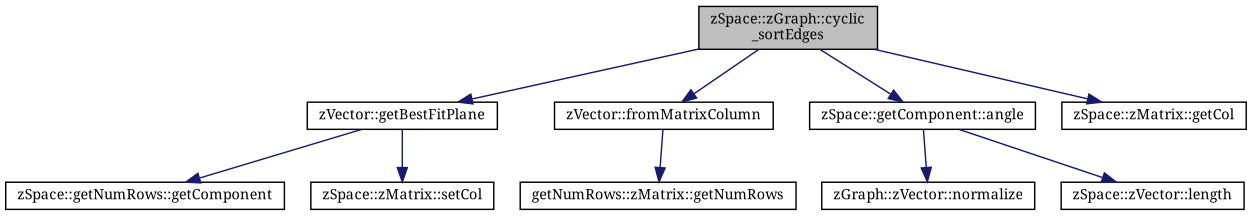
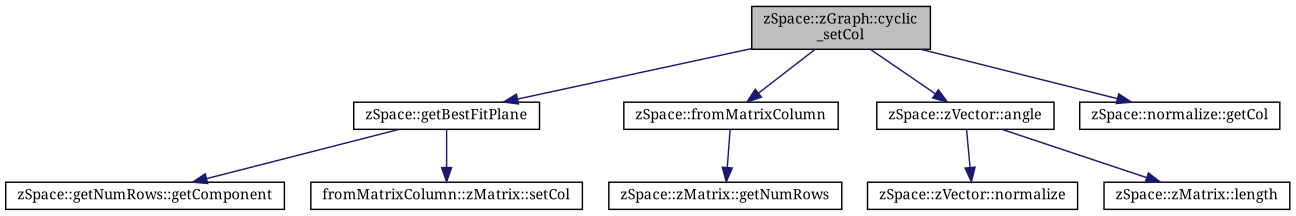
node "zSpace::zGraph::cyclic _sortEdges": label "zSpace::zGraph::cyclic _sortEdges" -> "zSpace::zGraph::cyclic _setCol"
node "zVector::getBestFitPlane": label "zVector::getBestFitPlane" -> "zSpace::getBestFitPlane"
node "zVector::fromMatrixColumn": label "zVector::fromMatrixColumn" -> "zSpace::fromMatrixColumn"
node "zSpace::getComponent::angle": label "zSpace::getComponent::angle" -> "zSpace::zVector::angle"
node "zSpace::zMatrix::getCol": label "zSpace::zMatrix::getCol" -> "zSpace::normalize::getCol"
node "zSpace::zMatrix::setCol": label "zSpace::zMatrix::setCol" -> "fromMatrixColumn::zMatrix::setCol"
node "getNumRows::zMatrix::getNumRows": label "getNumRows::zMatrix::getNumRows" -> "zSpace::zMatrix::getNumRows"
node "zGraph::zVector::normalize": label "zGraph::zVector::normalize" -> "zSpace::zVector::normalize"
node "zSpace::zVector::length": label "zSpace::zVector::length" -> "zSpace::zMatrix::length"
